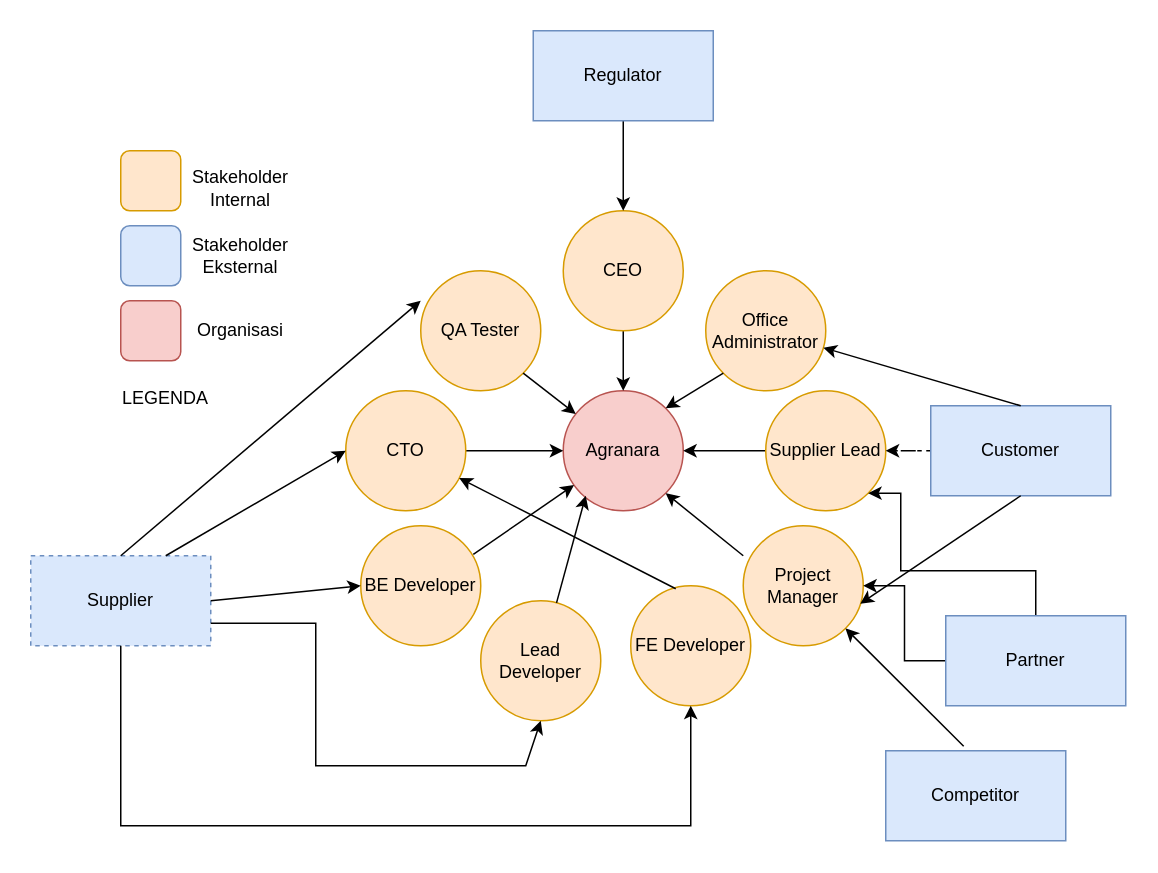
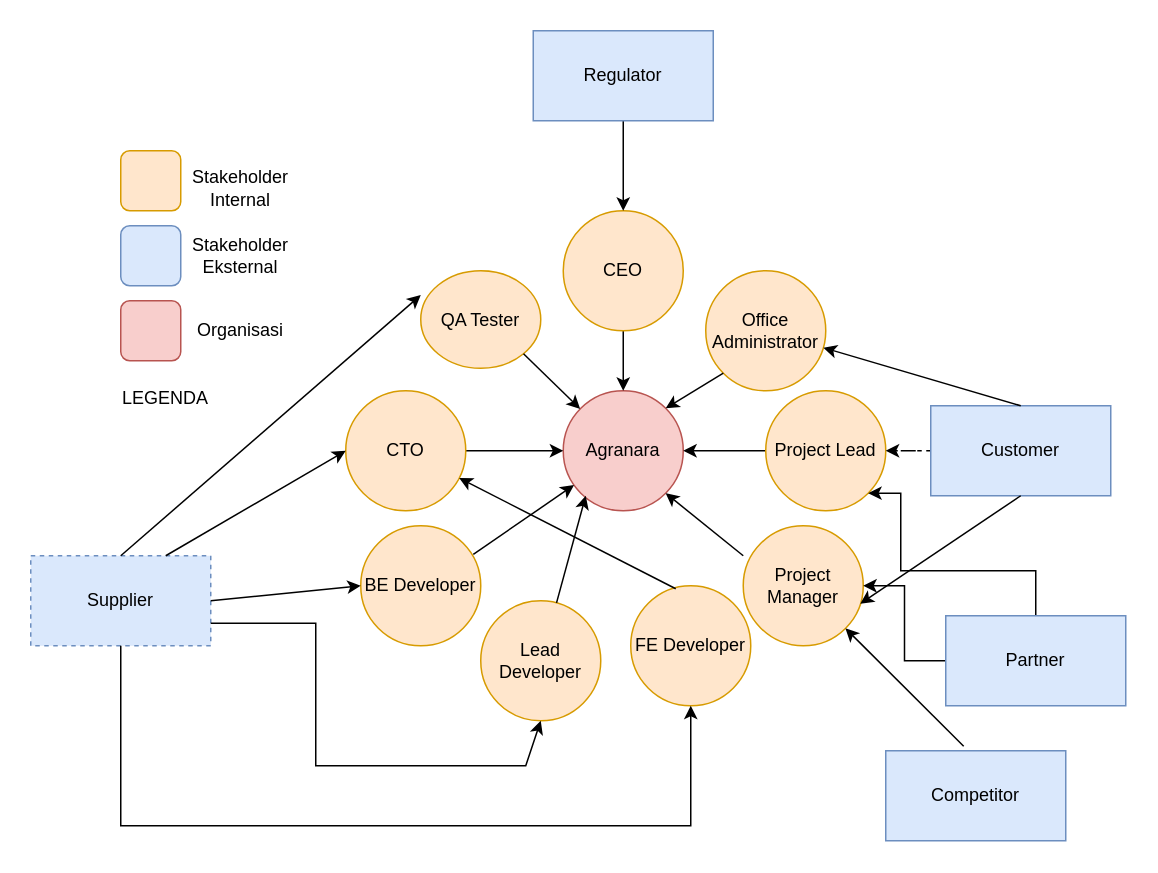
node "QA Tester": size 120x120 -> 120x98
node "Supplier Lead": label "Supplier Lead" -> "Project Lead"
